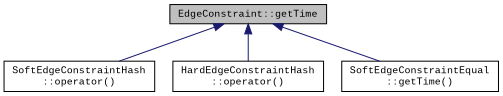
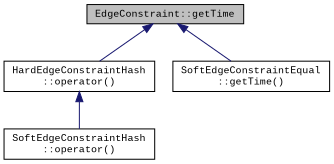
edge "SoftEdgeConstraintHash ::operator()" -> "EdgeConstraint::getTime": now "SoftEdgeConstraintHash ::operator()" -> "HardEdgeConstraintHash ::operator()"
